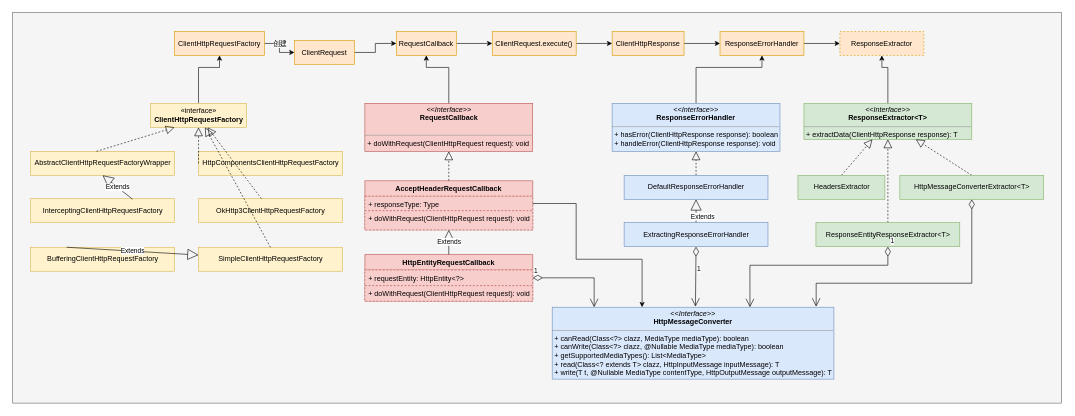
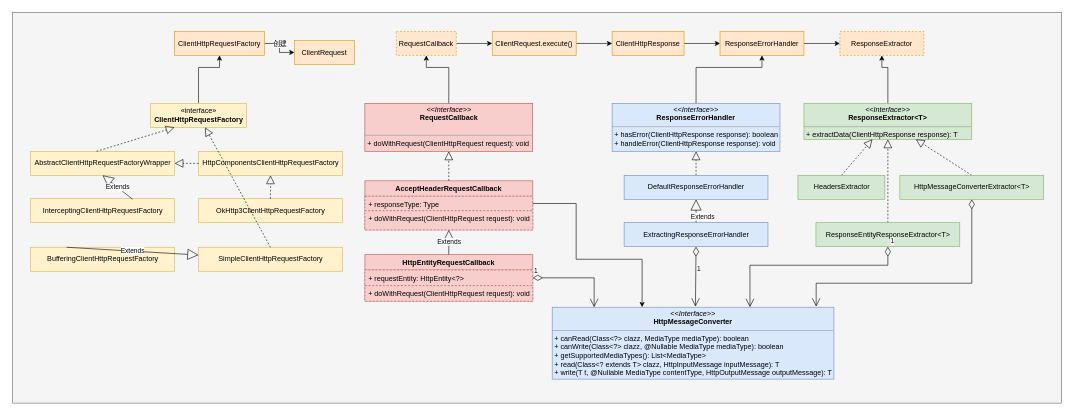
node "RequestCallback": style solid -> dashed
edge "ClientRequest" -> "RequestCallback": removed
edge "HttpComponentsClientHttpRequestFactory" -> "«interface» ClientHttpRequestFactory": now "HttpComponentsClientHttpRequestFactory" -> "AbstractClientHttpRequestFactoryWrapper"
edge "OkHttp3ClientHttpRequestFactory" -> "«interface» ClientHttpRequestFactory": now "OkHttp3ClientHttpRequestFactory" -> "HttpComponentsClientHttpRequestFactory"
